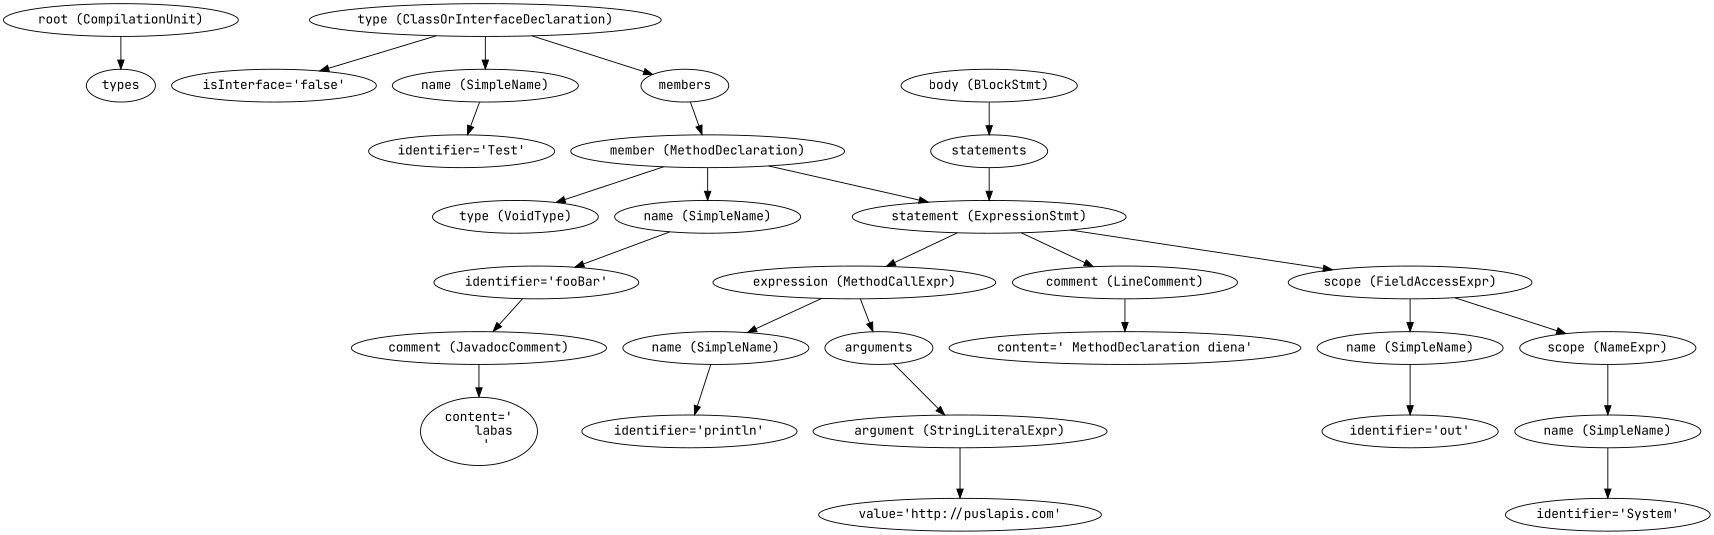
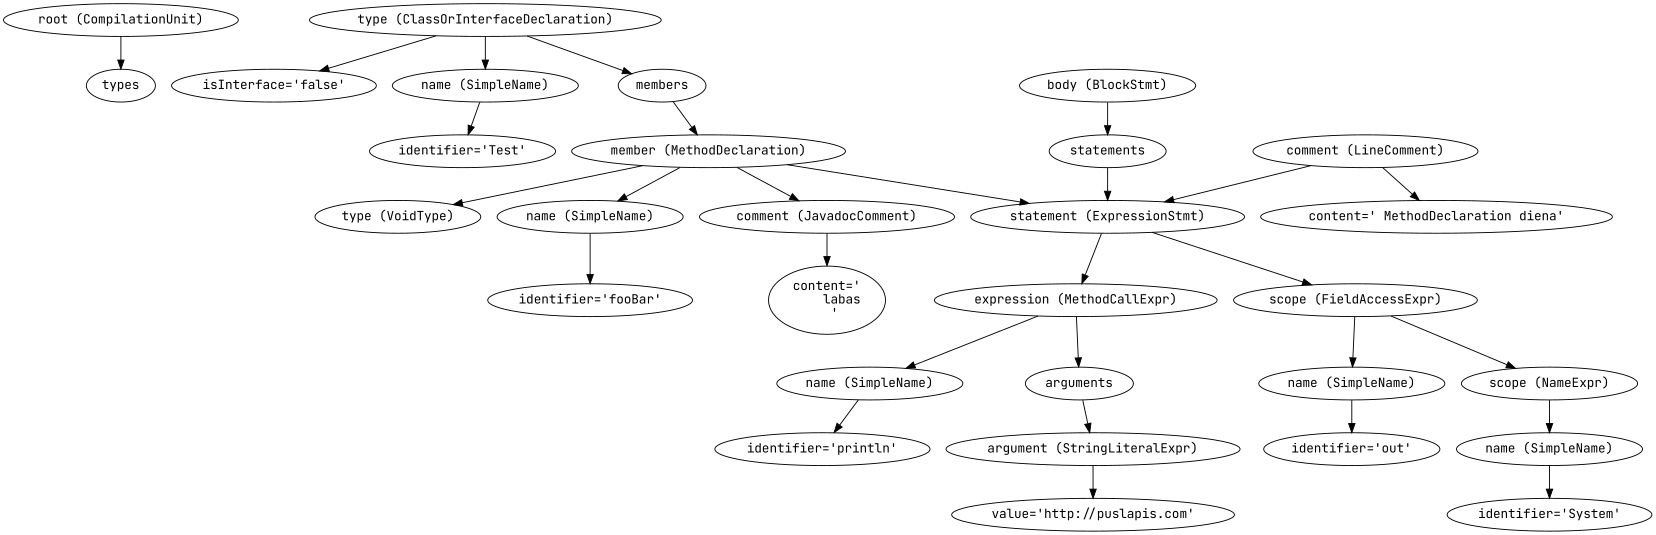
edge "statement (ExpressionStmt)" -> "comment (LineComment)": reversed
edge "identifier='fooBar'" -> "comment (JavadocComment)": now "member (MethodDeclaration)" -> "comment (JavadocComment)"
